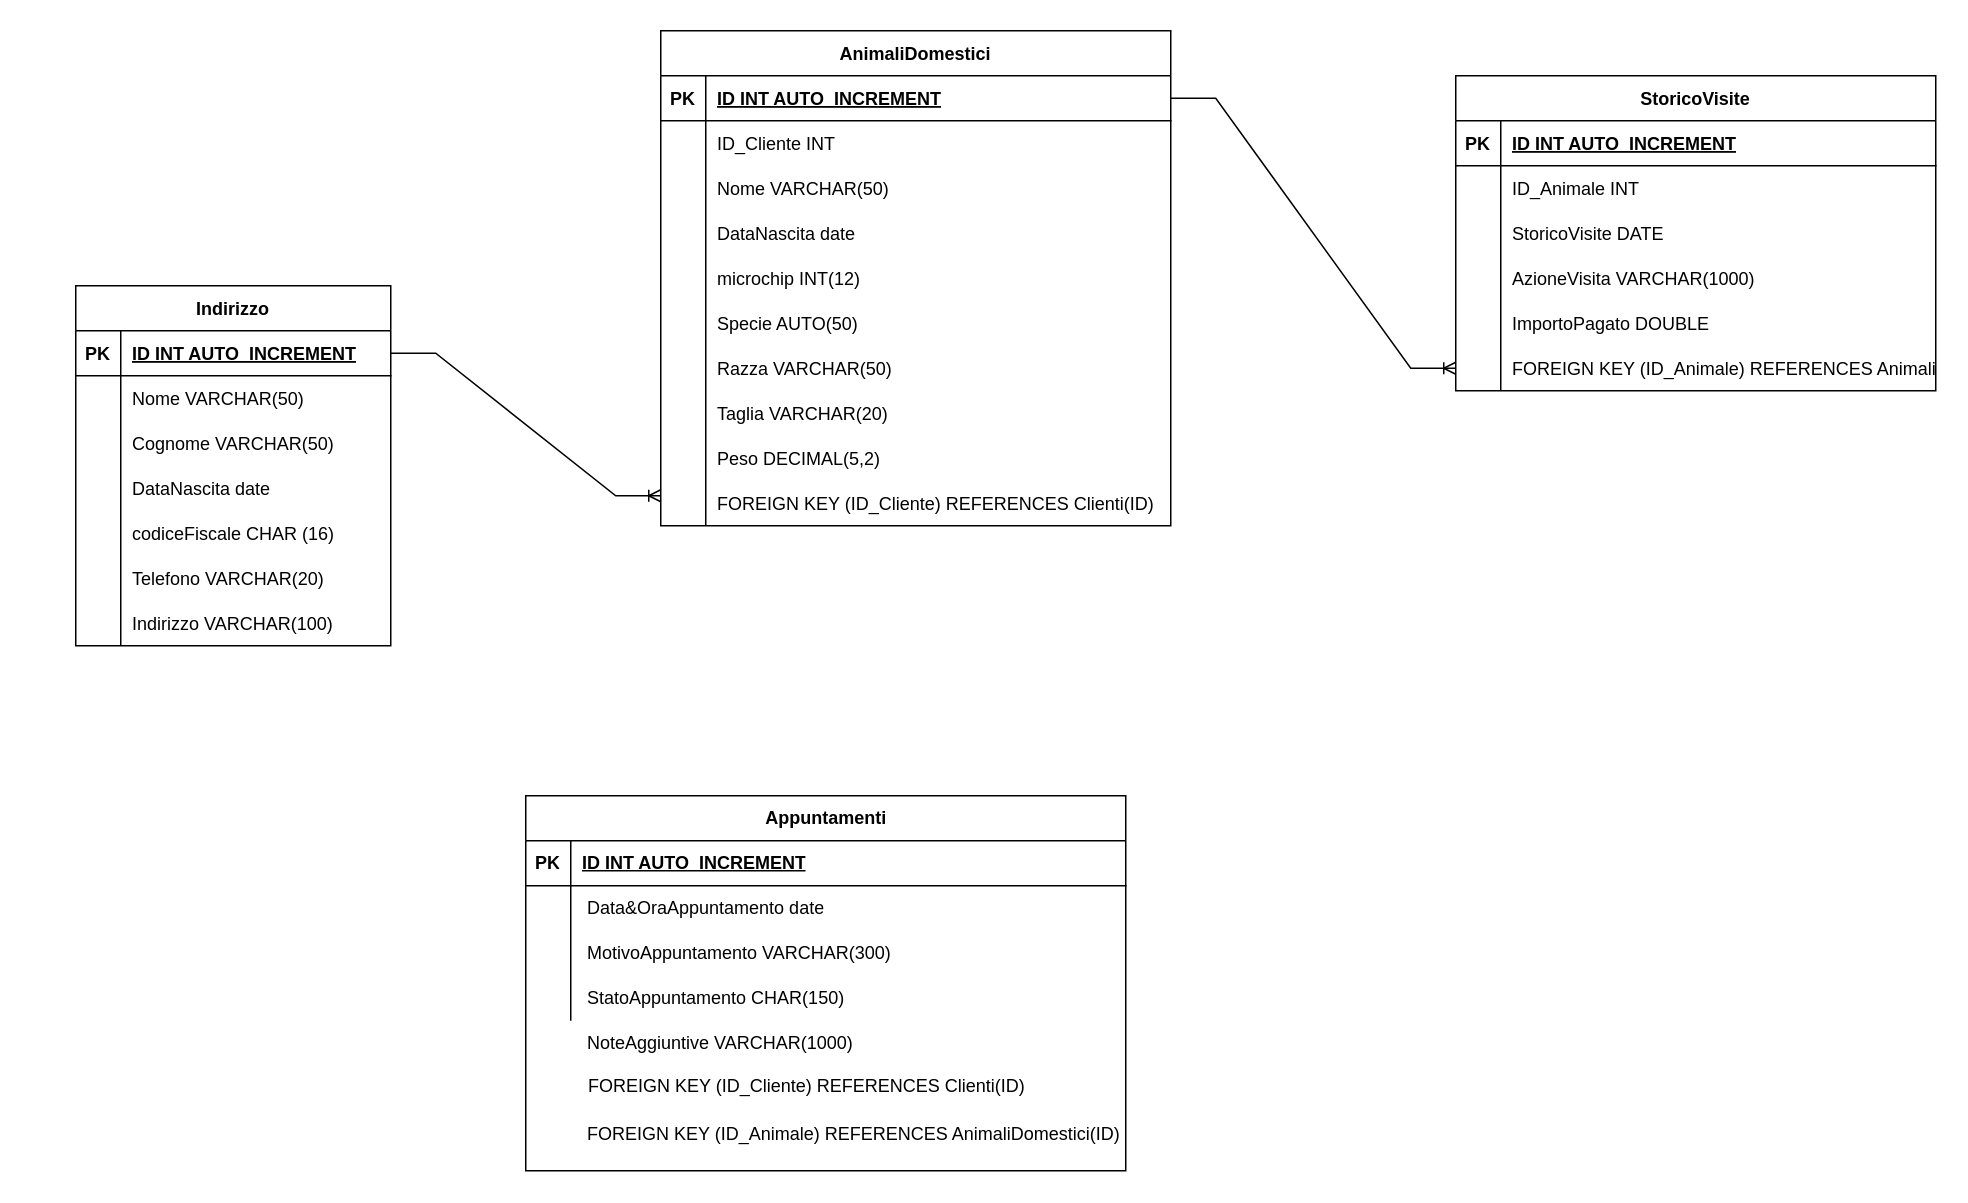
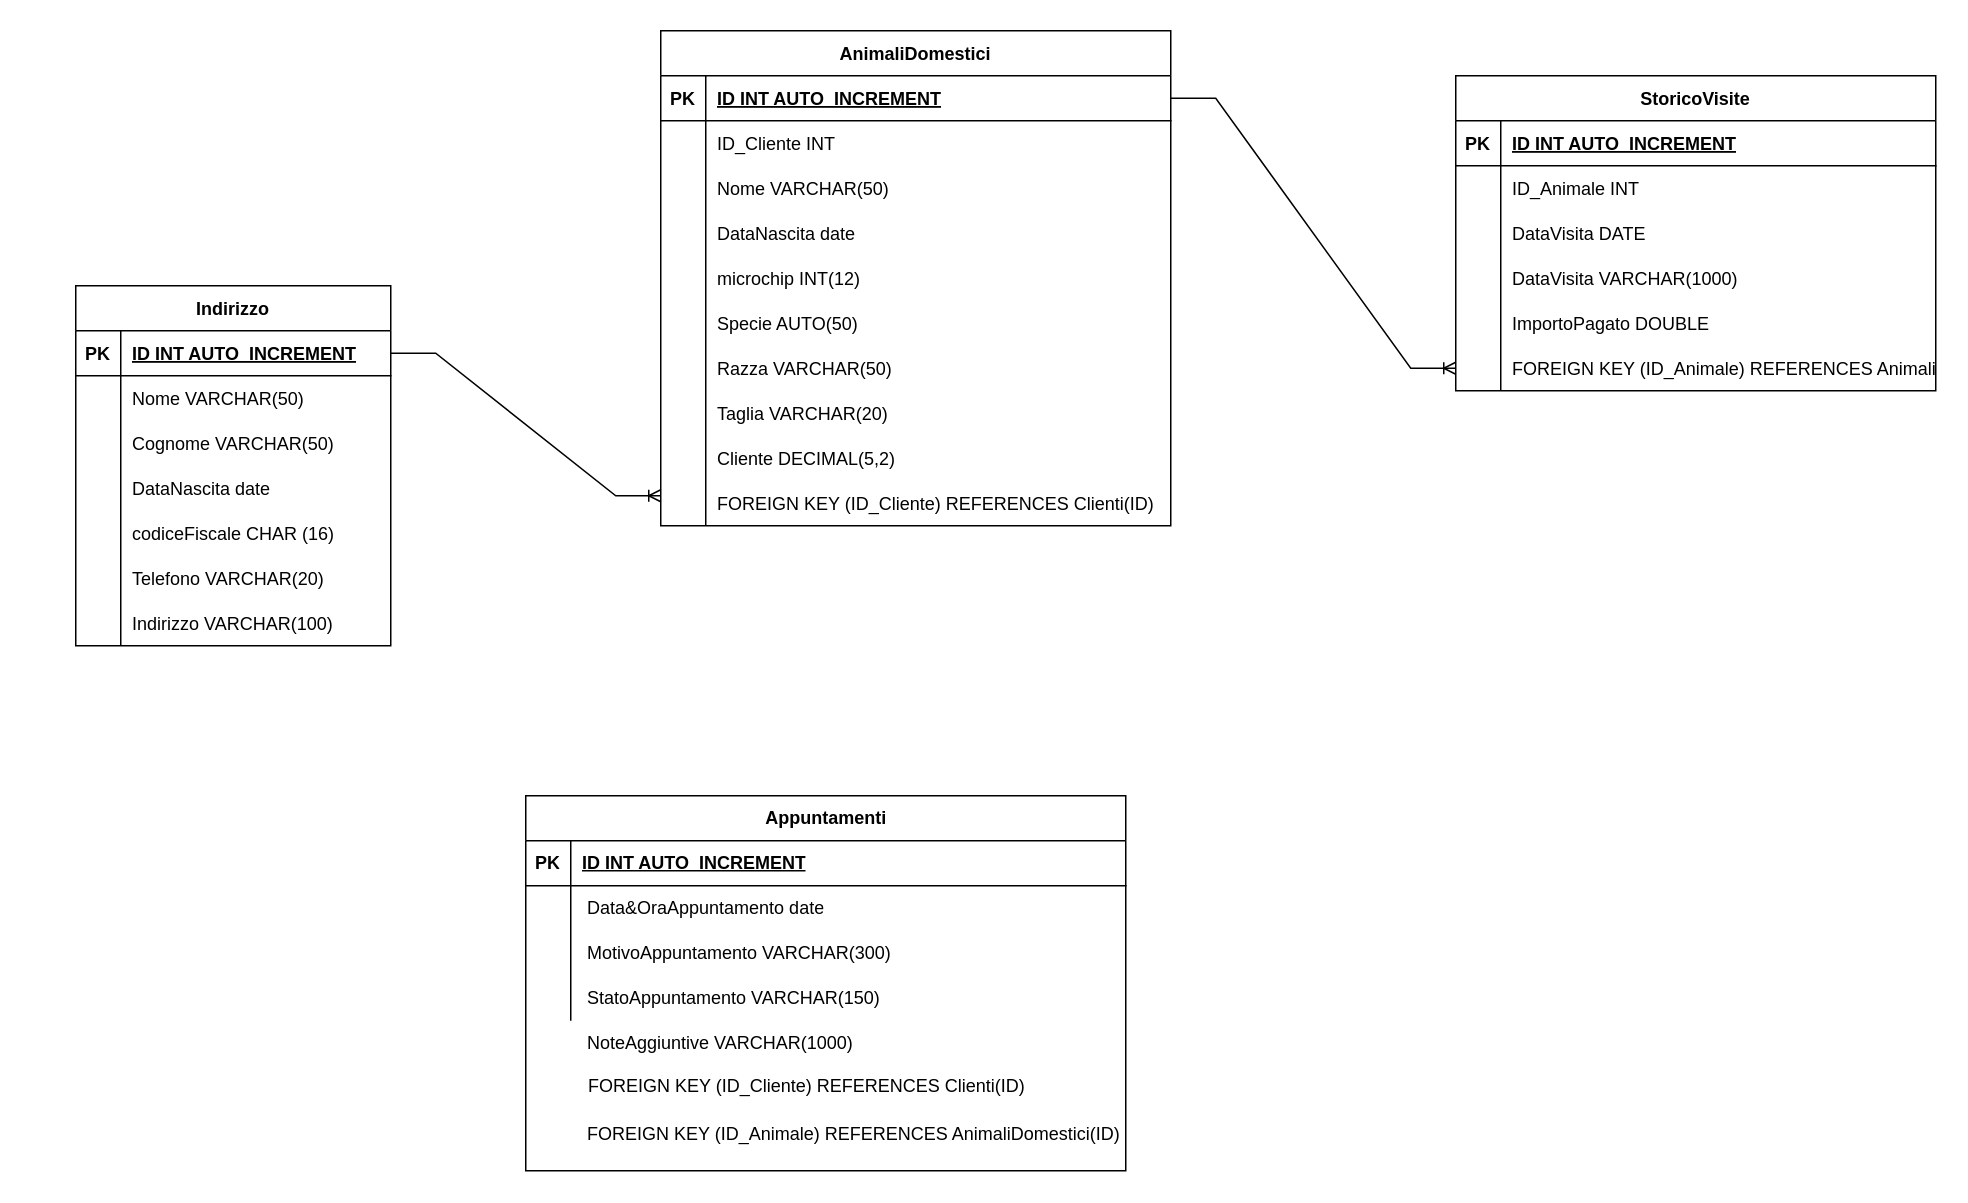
node "StoricoVisite DATE": label "StoricoVisite DATE" -> "DataVisita DATE"
node "AzioneVisita VARCHAR(1000)": label "AzioneVisita VARCHAR(1000)" -> "DataVisita VARCHAR(1000)"
node "Peso DECIMAL(5,2)": label "Peso DECIMAL(5,2)" -> "Cliente DECIMAL(5,2)"
node "StatoAppuntamento CHAR(150)": label "StatoAppuntamento CHAR(150)" -> "StatoAppuntamento VARCHAR(150)"
